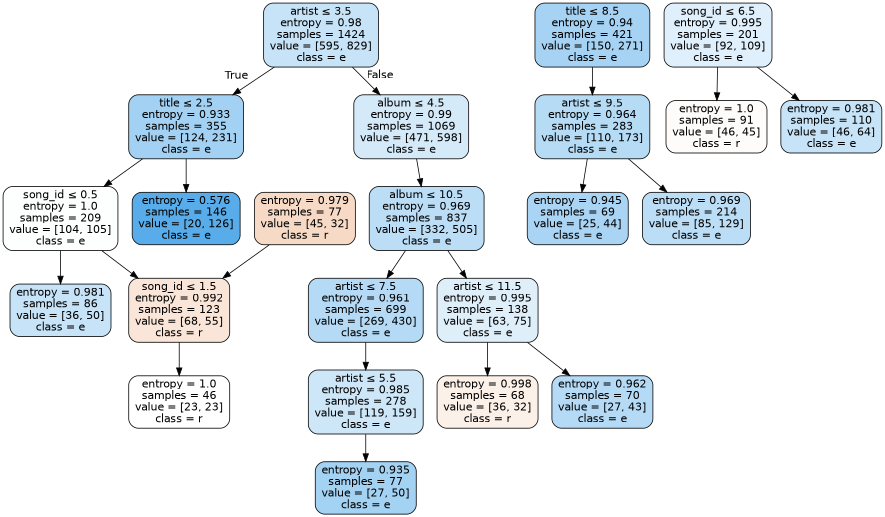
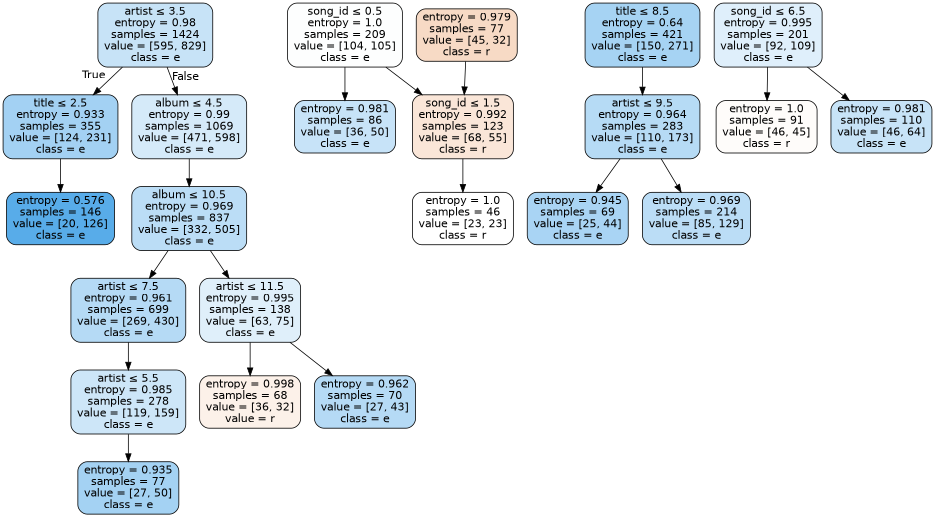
node "title ≤ 8.5": text "entropy = 0.94" -> "entropy = 0.64"
edge "title ≤ 2.5" -> "song_id ≤ 0.5": removed
node "entropy = 0.998": text "class = r" -> "value = r"
